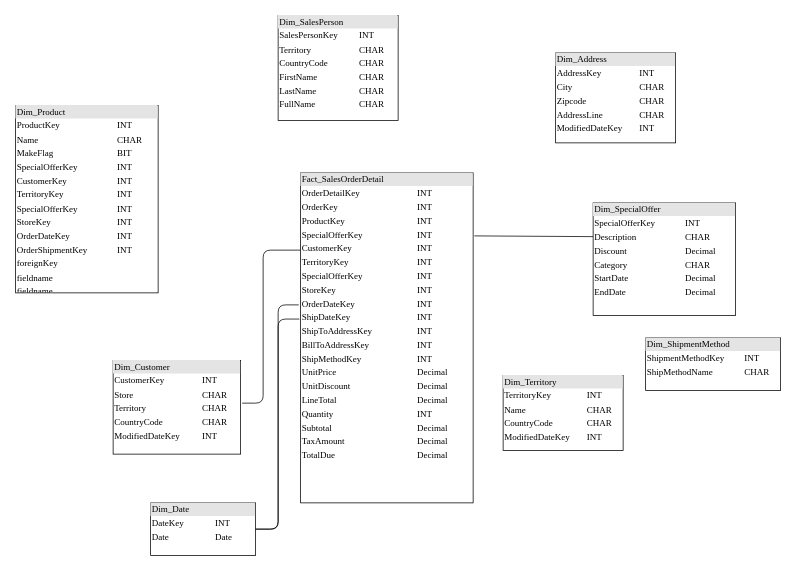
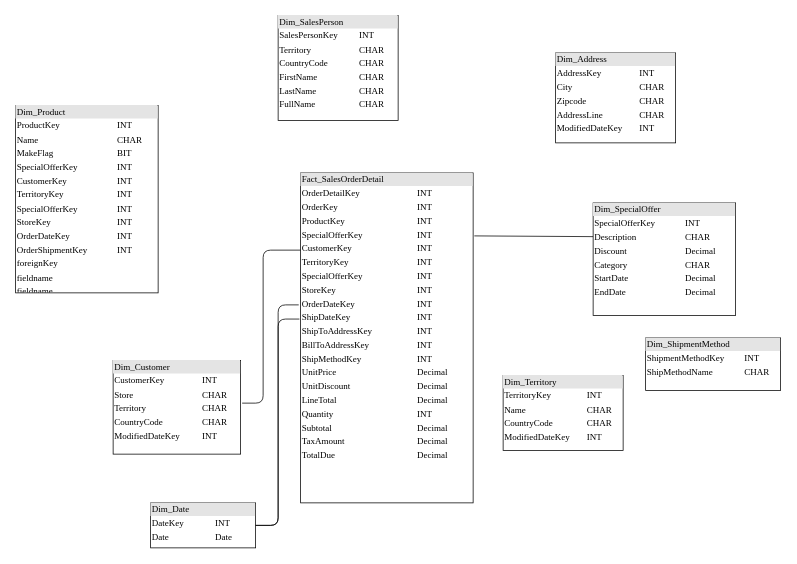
node "Dim_Date DateKey INT Date Date": size 105x53 -> 105x45
